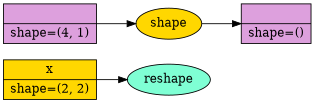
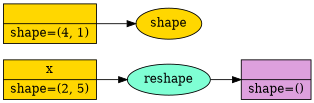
node "shape=(4, 1)": fillcolor plum -> gold
edge "shape" -> "shape=()": now "reshape" -> "shape=()"
node "x": text "shape=(2, 2)" -> "shape=(2, 5)"
